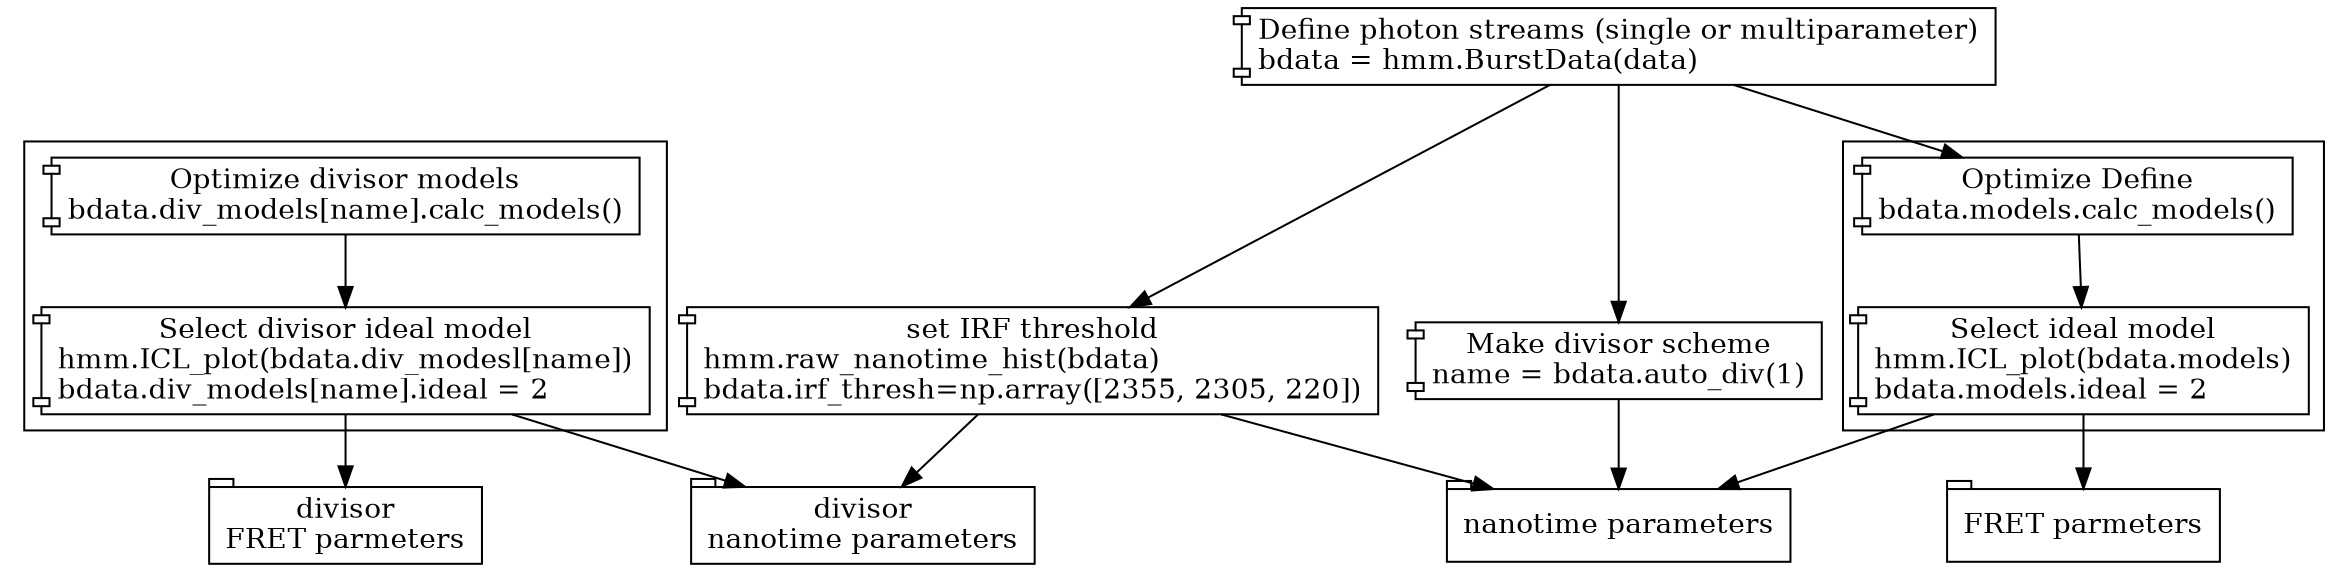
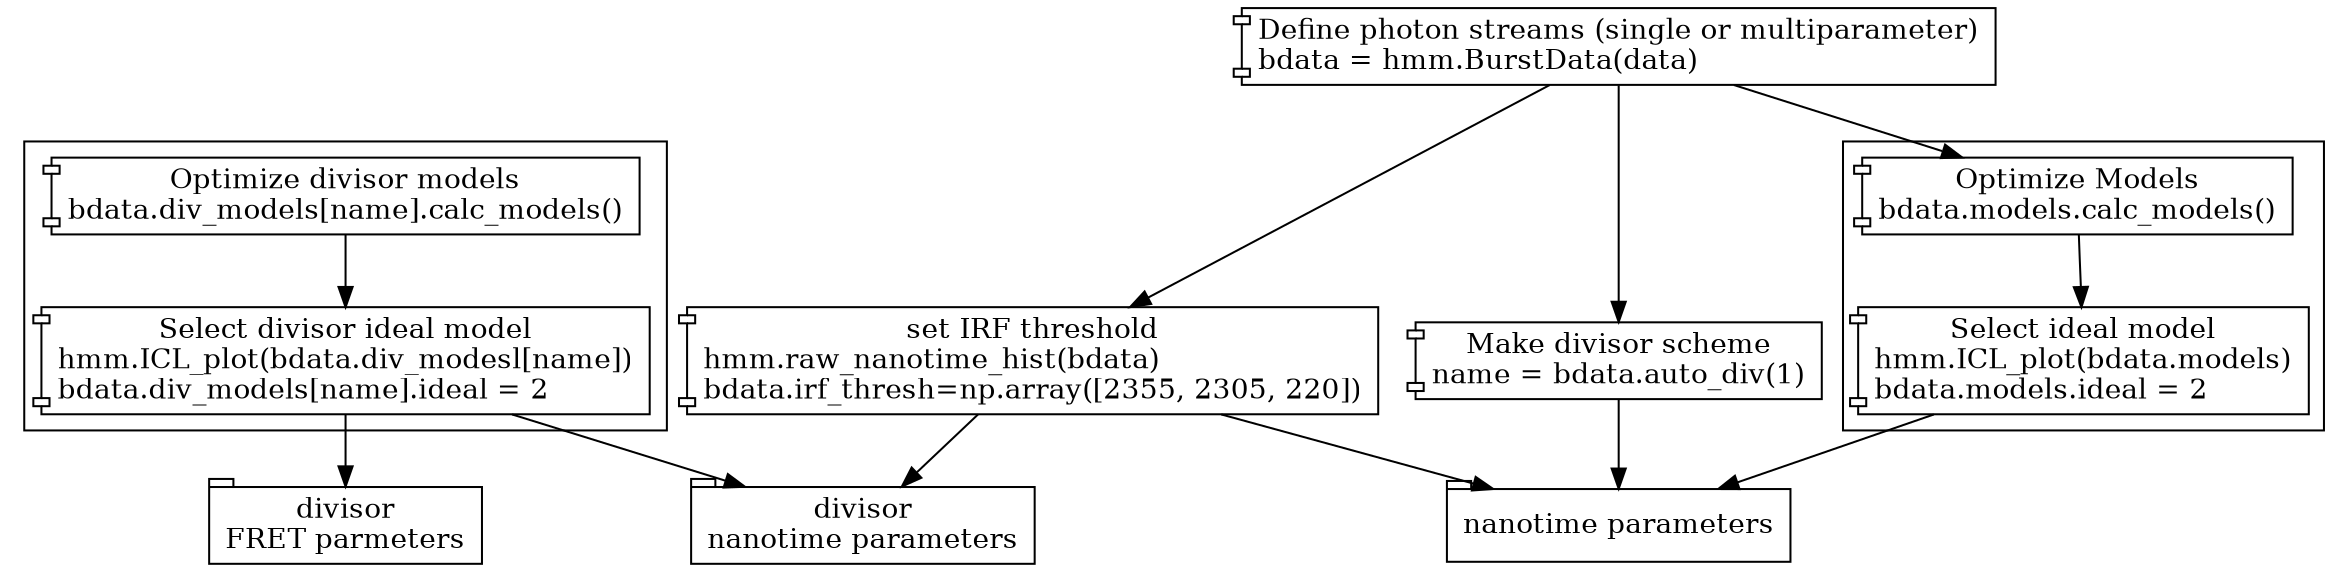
node "Optimize Define bdata.models.calc_models()": label "Optimize Define bdata.models.calc_models()" -> "Optimize Models bdata.models.calc_models()"
node "FRET parmeters": removed
